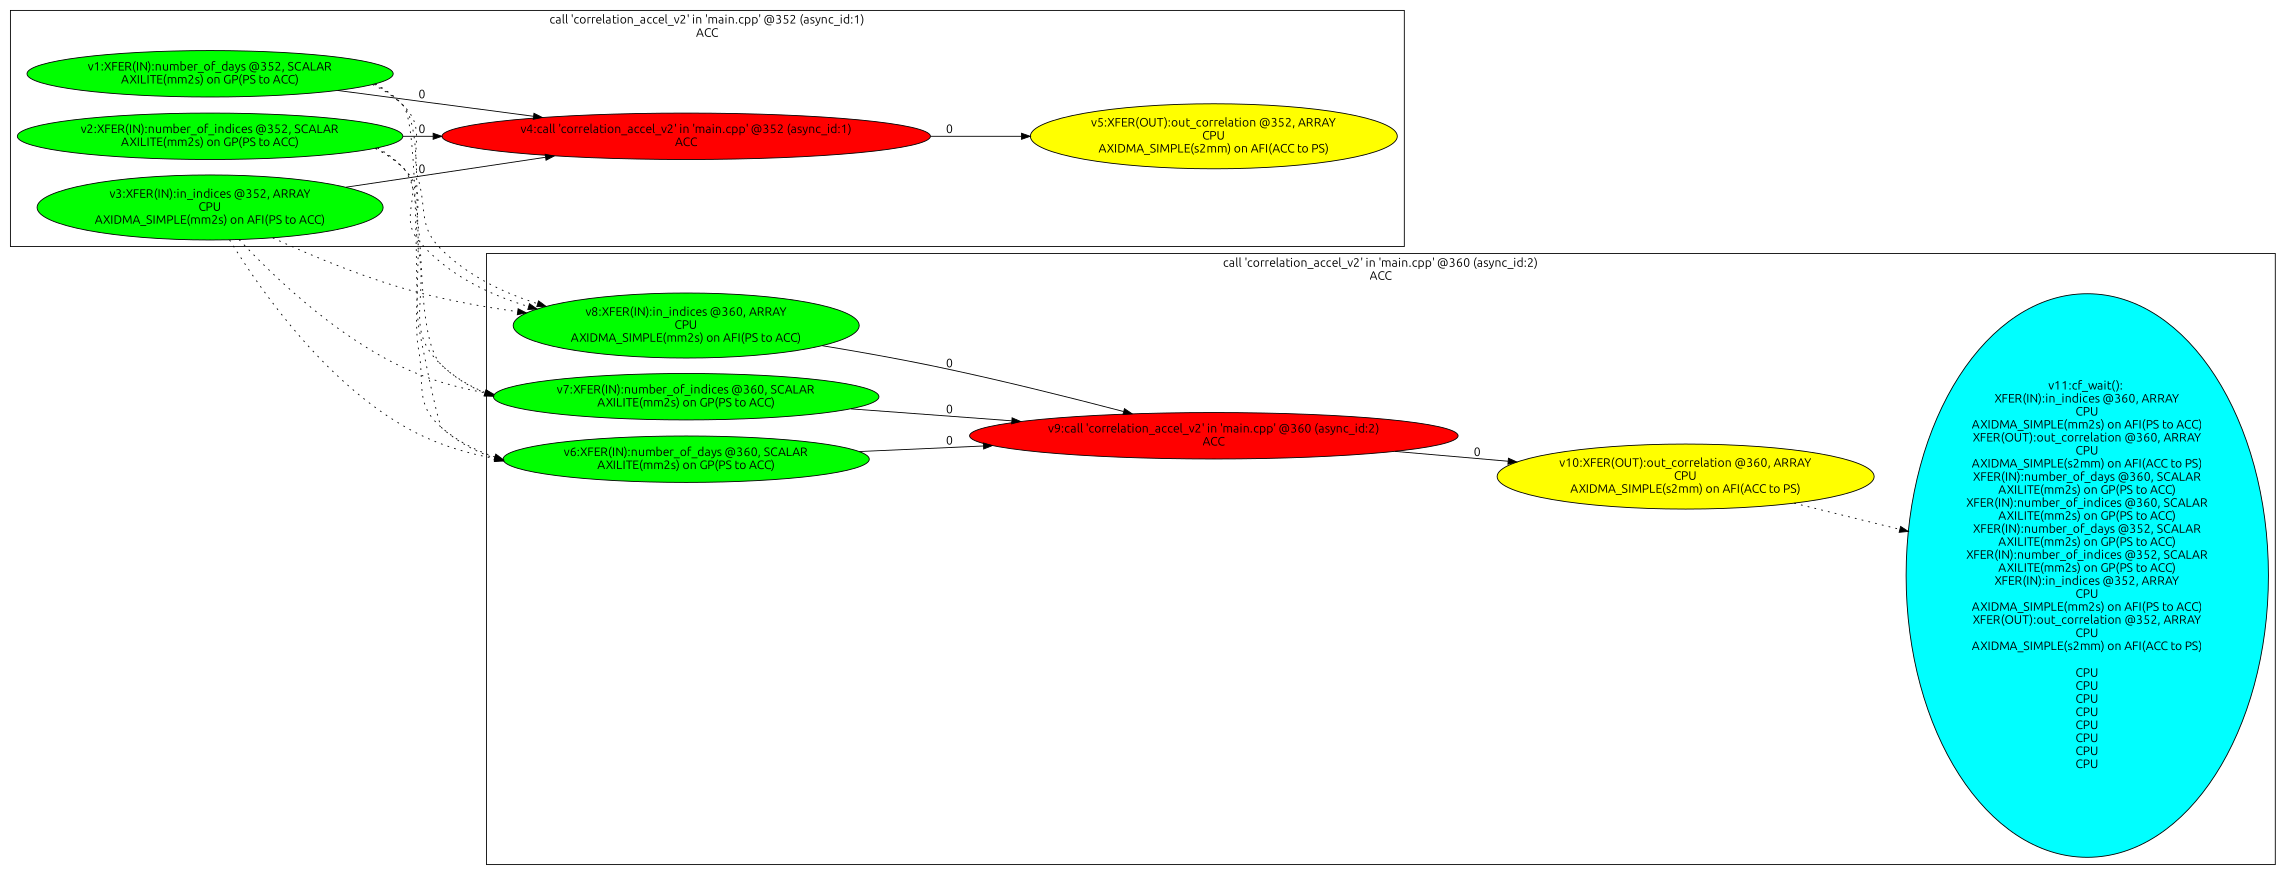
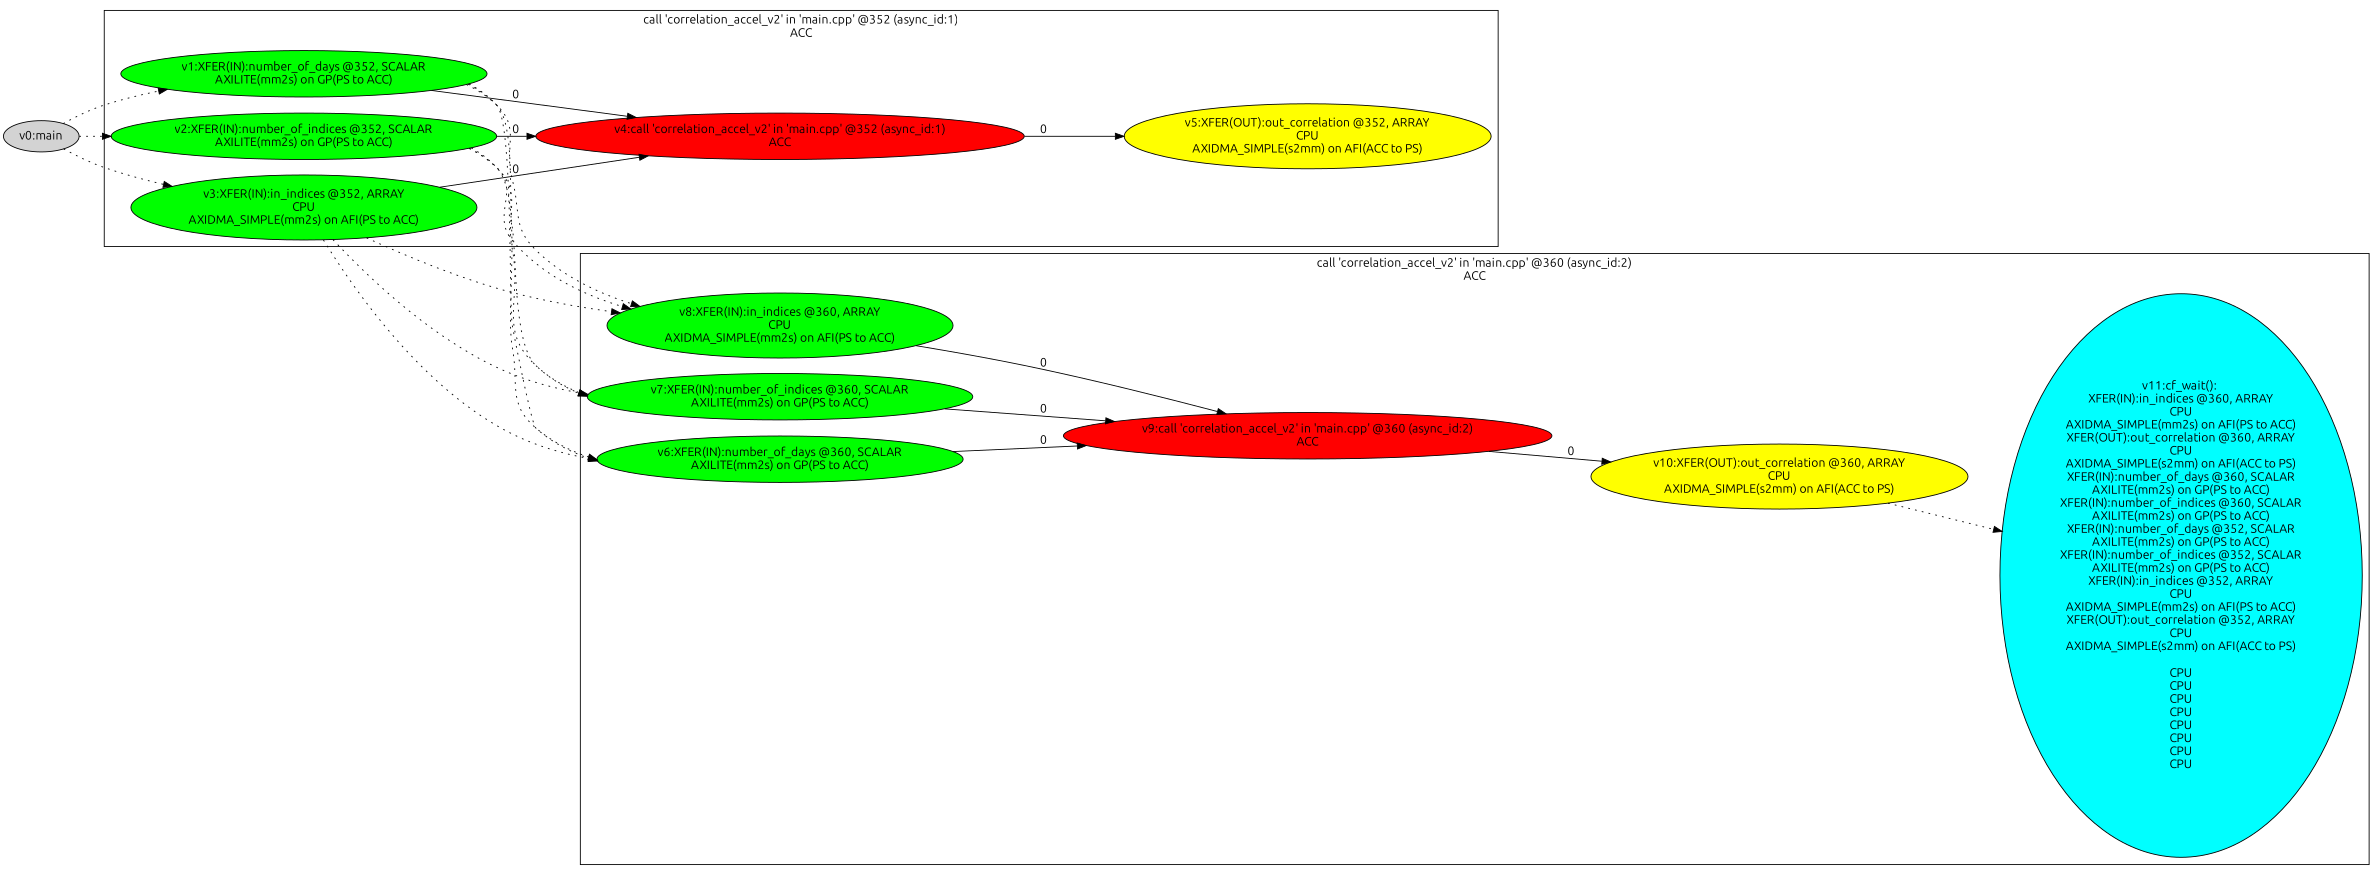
node "v0:main": added
